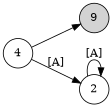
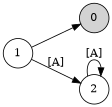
node "9": label "9" -> "0"
node "4": label "4" -> "1"
